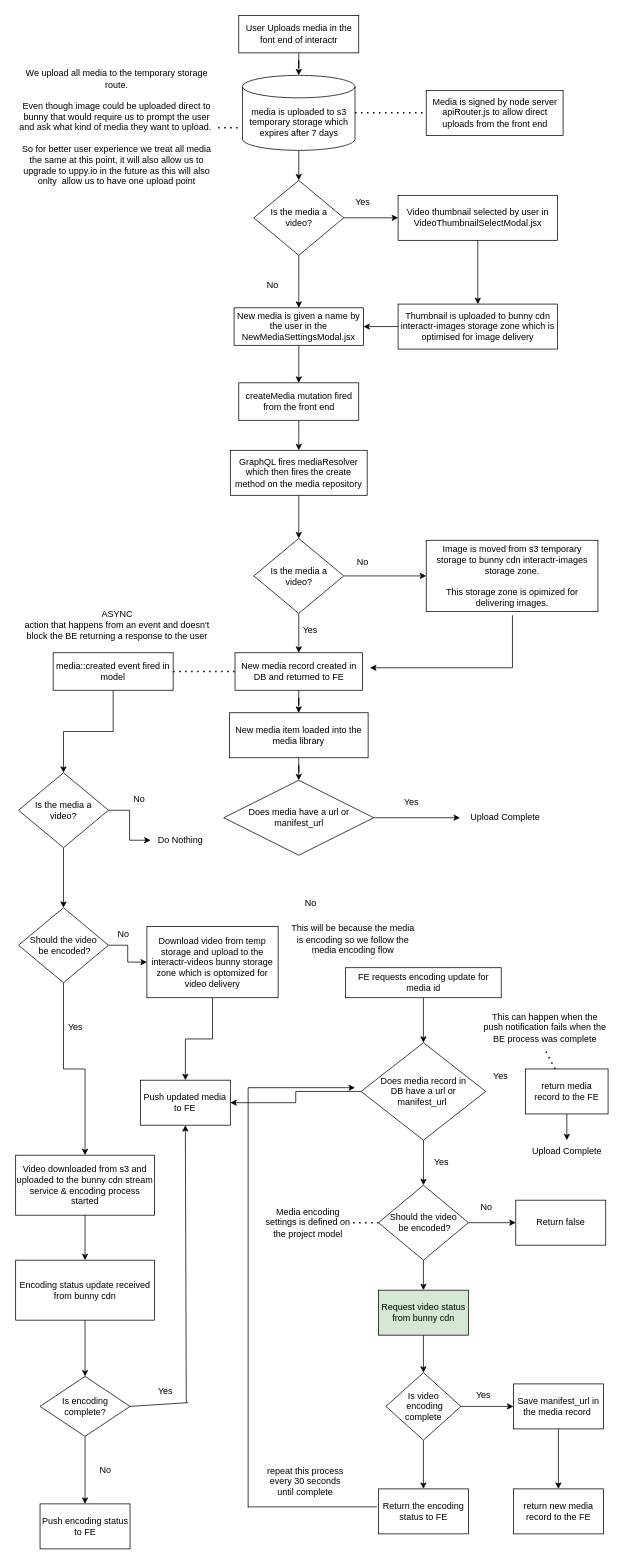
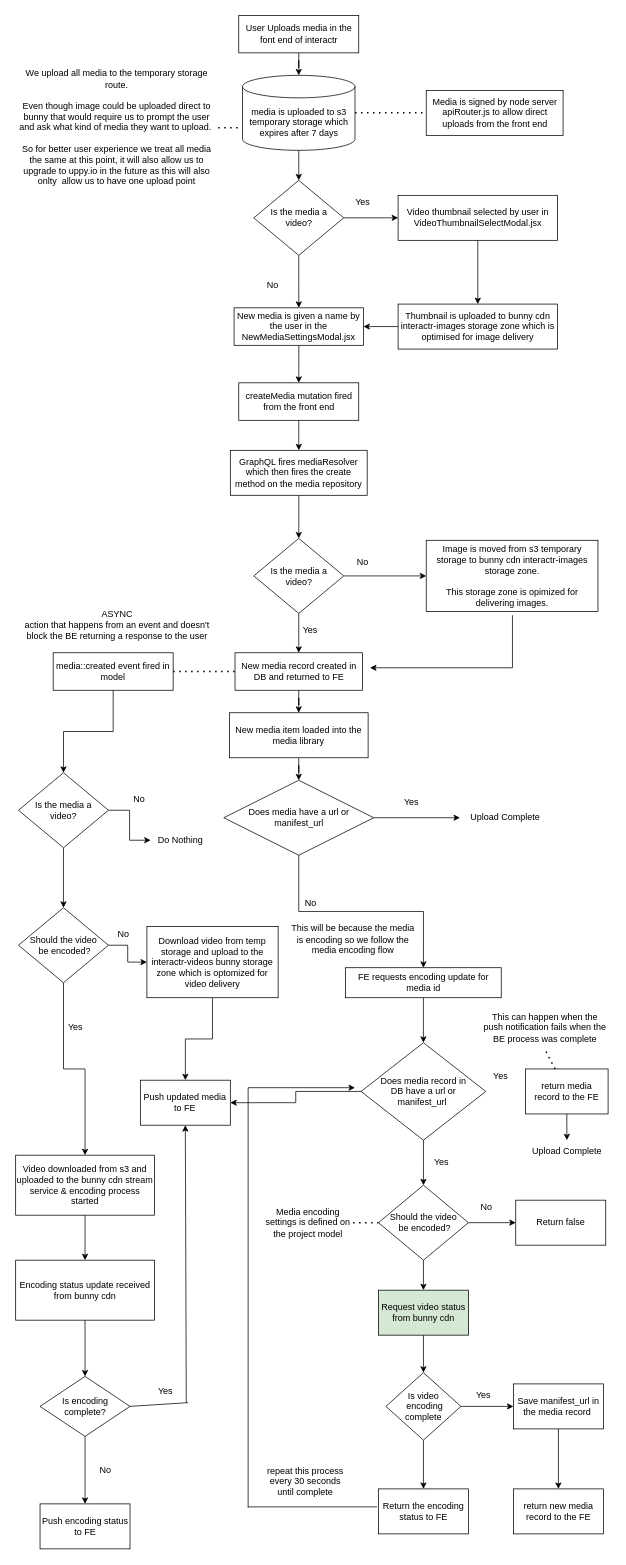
edge "Does media have a url or manifest_url" -> "FE requests encoding update for media id": added
